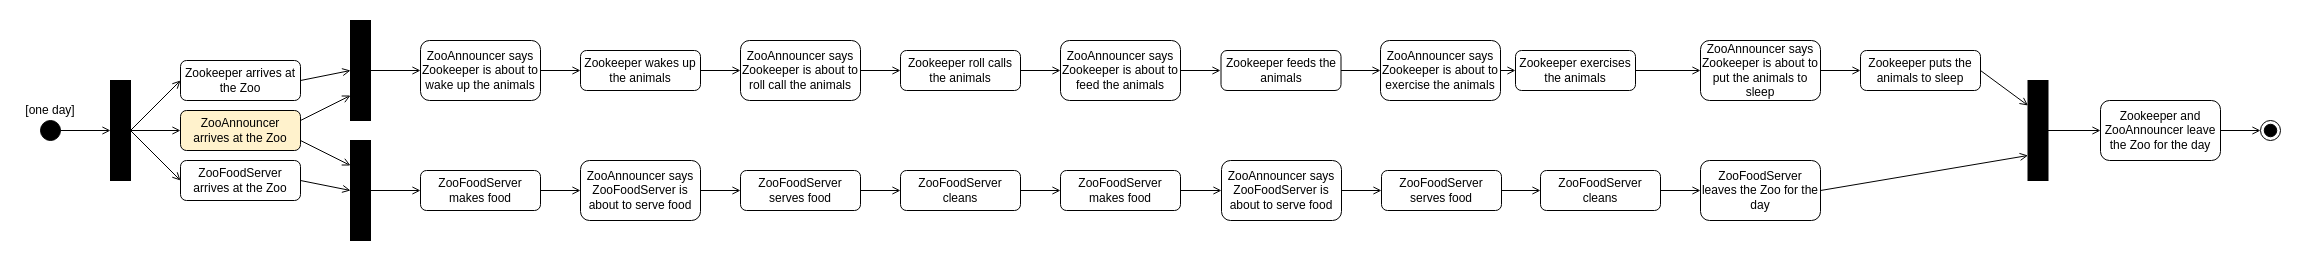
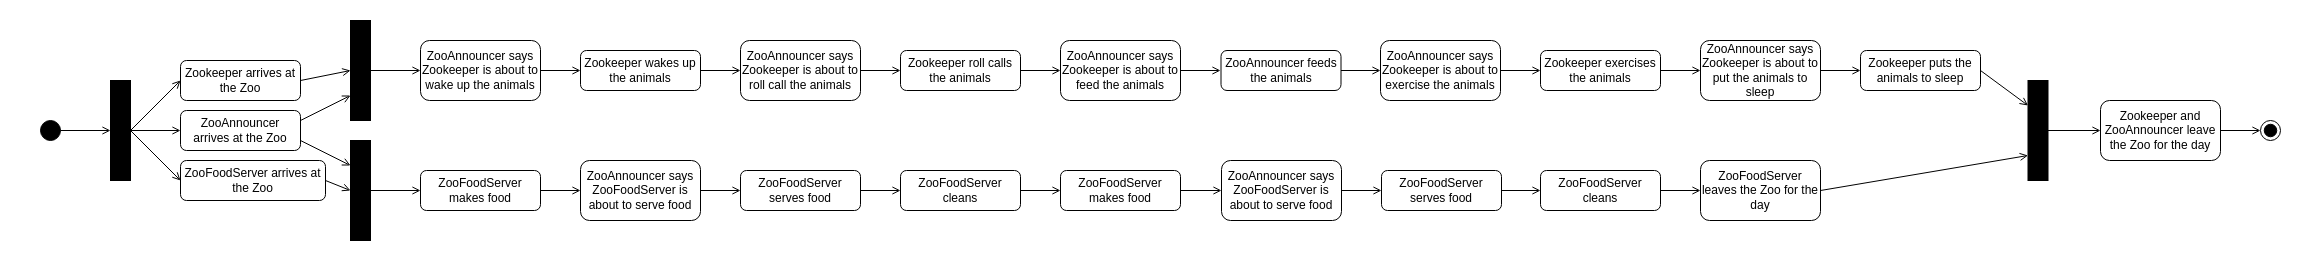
node "Zookeeper feeds the animals": label "Zookeeper feeds the animals" -> "ZooAnnouncer feeds the animals"
node "Zookeeper exercises the animals": moved (1576, 71) -> (1601, 71)
node "[one day]": removed
node "ZooAnnouncer arrives at the Zoo": fillcolor #fff2cc -> #ffffff
node "ZooFoodServer arrives at the Zoo": size 120x40 -> 145x40
